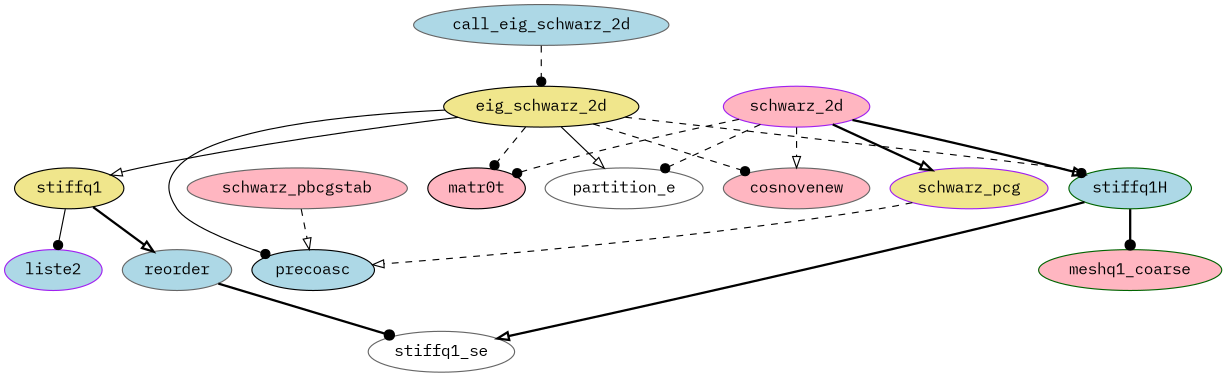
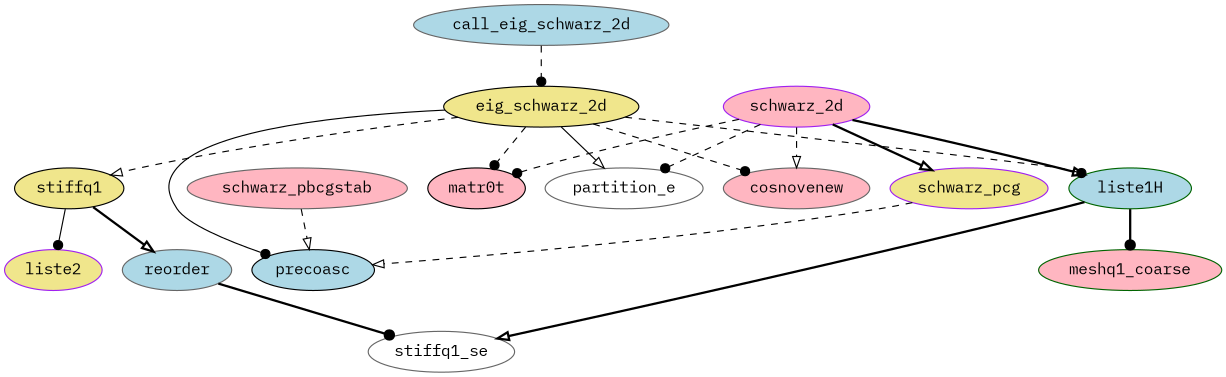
edge "eig_schwarz_2d" -> "stiffq1": style solid -> dashed
node "stiffq1H": label "stiffq1H" -> "liste1H"
node "liste2": fillcolor lightblue -> khaki
